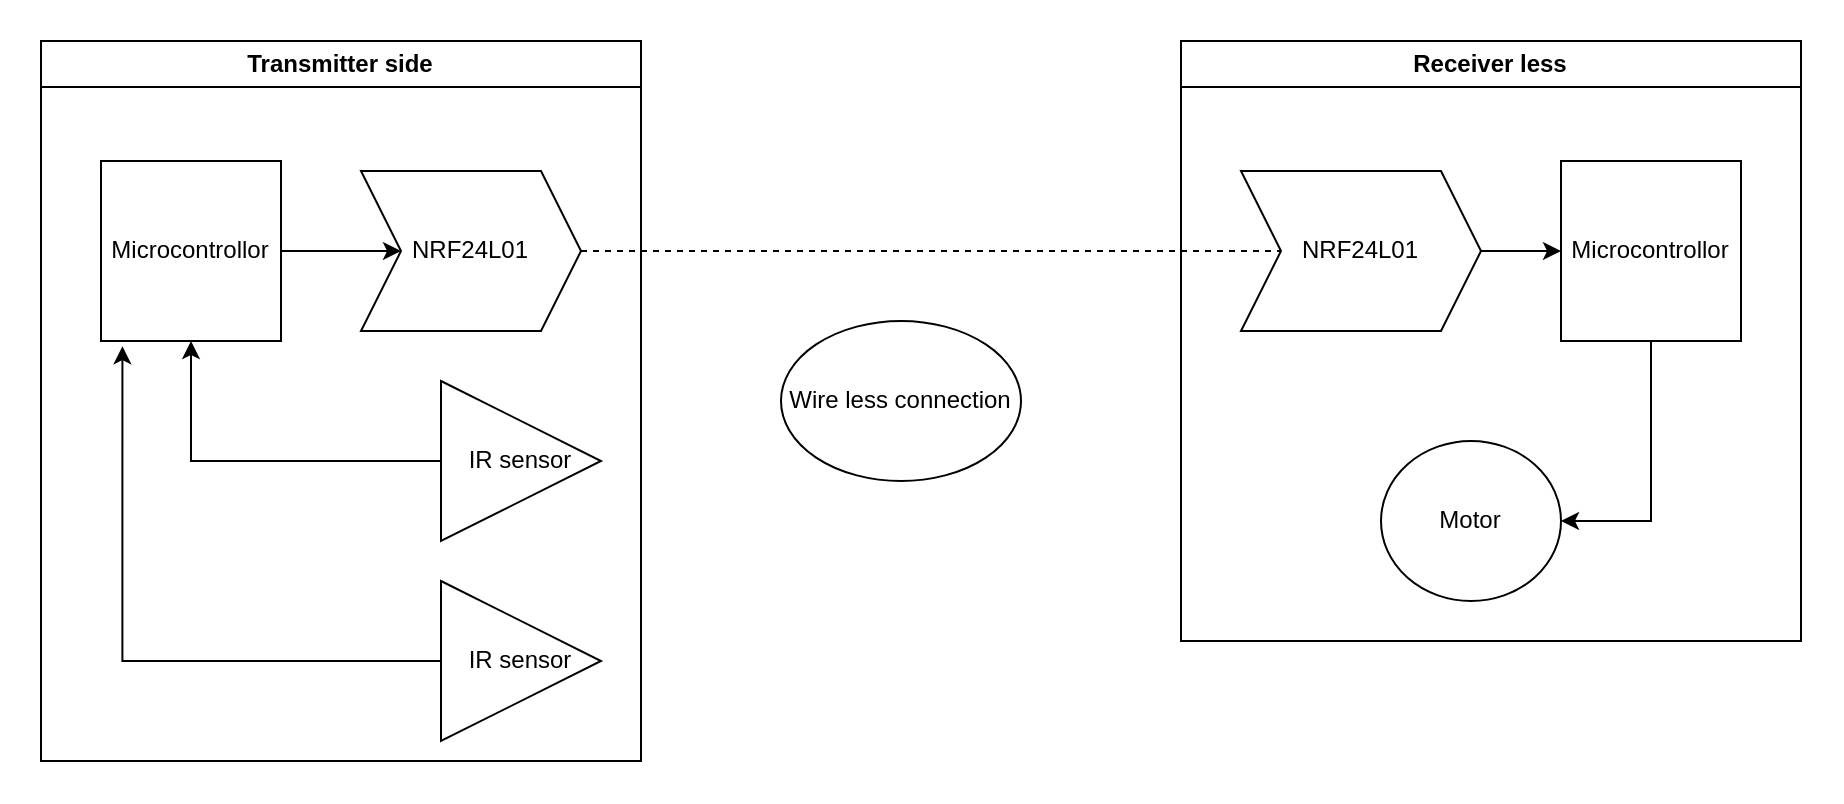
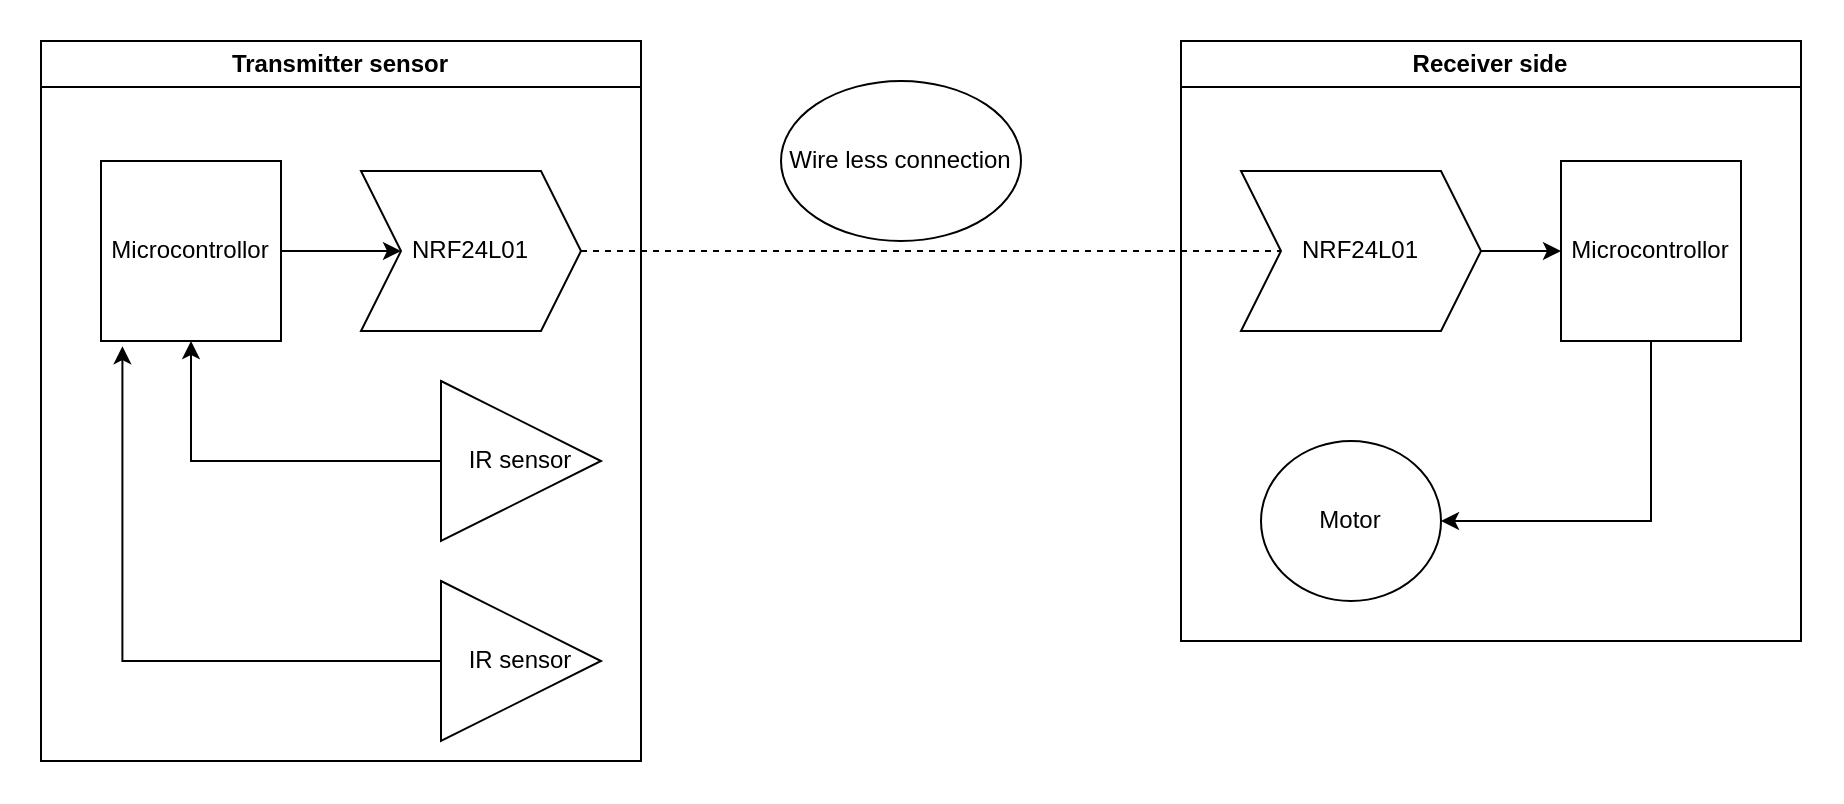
node "Transmitter side": label "Transmitter side" -> "Transmitter sensor"
node "Receiver less": label "Receiver less" -> "Receiver side"
node "Wire less connection": moved (901, 401) -> (901, 161)
node "Motor": moved (1471, 521) -> (1351, 521)
